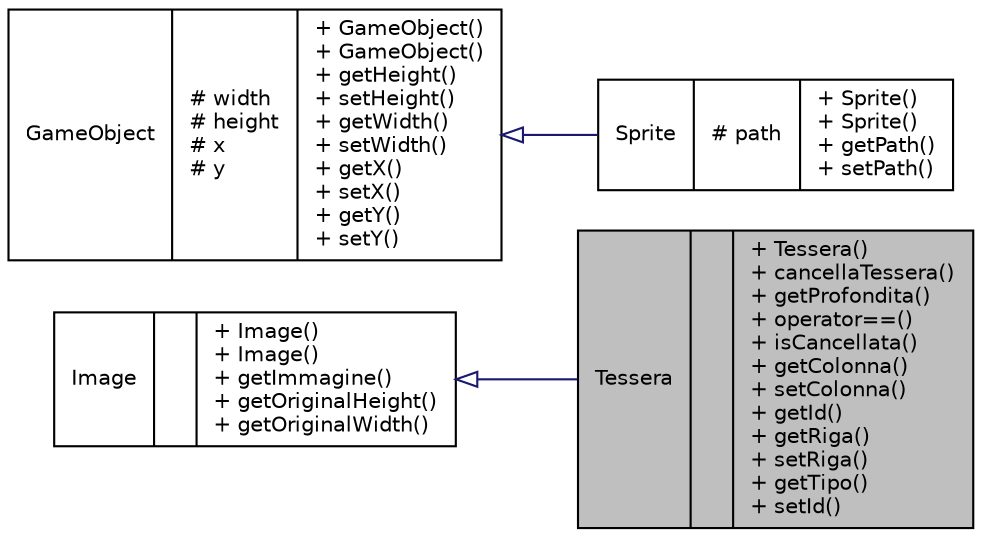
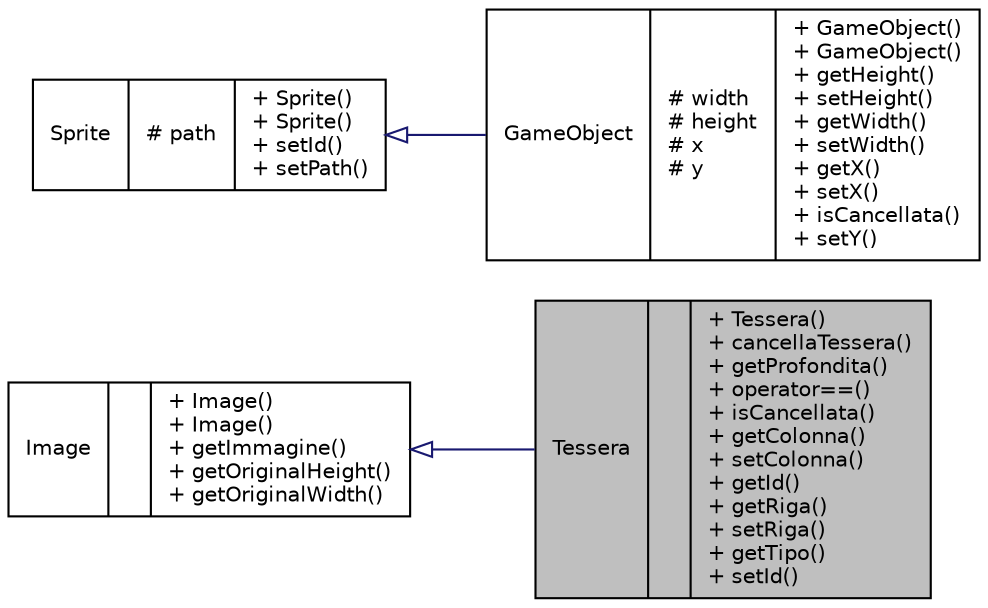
edge "Sprite" -> "GameObject": reversed
node "Sprite": text "+ getPath()" -> "+ setId()"
node "GameObject": text "+ getY()" -> "+ isCancellata()"
